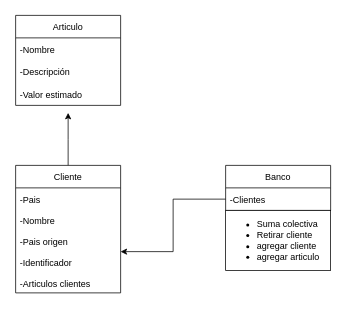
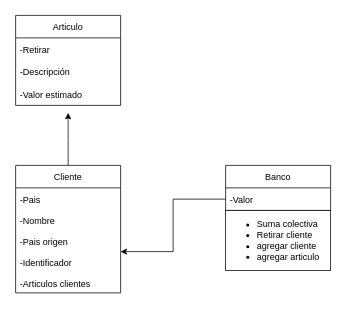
node "-Nombre": label "-Nombre" -> "-Retirar"
node "-Clientes": label "-Clientes" -> "-Valor"
